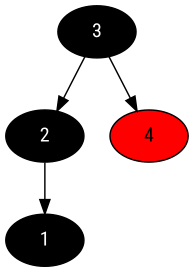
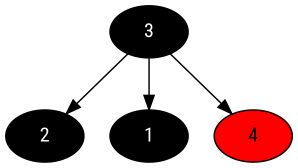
edge "2" -> "1": now "3" -> "1"
